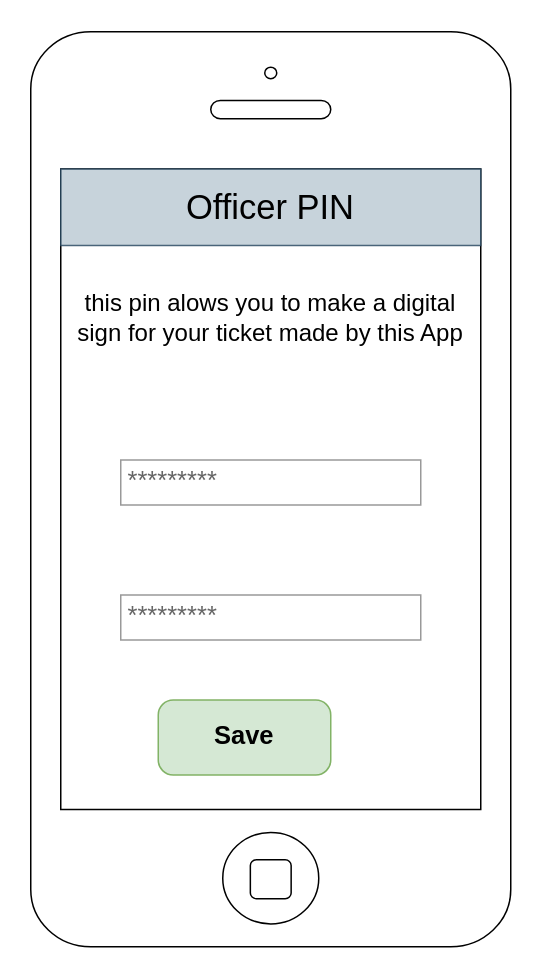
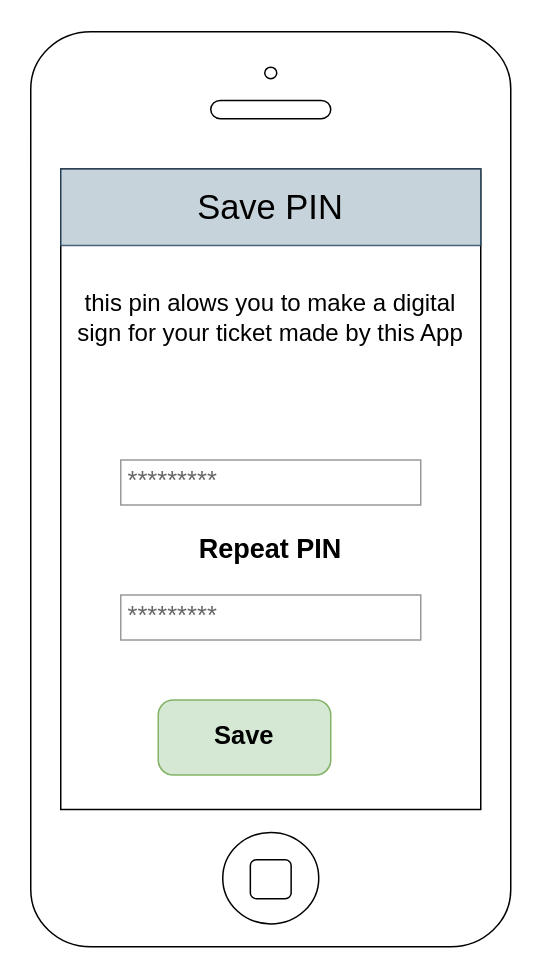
node "Officer PIN": label "Officer PIN" -> "Save PIN"
node "Repeat PIN": added
